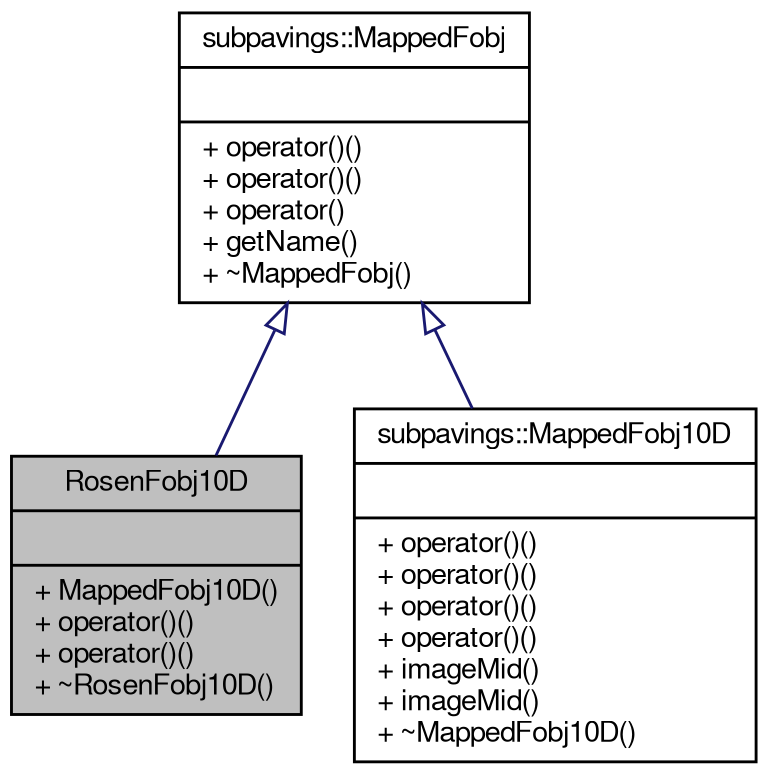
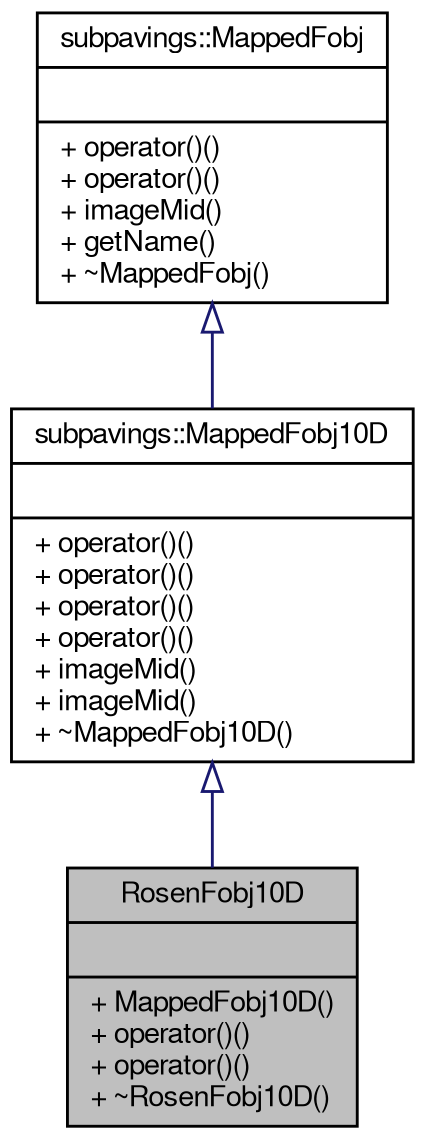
node "subpavings::MappedFobj": text "+ operator()" -> "+ imageMid()"
edge "RosenFobj10D" -> "subpavings::MappedFobj": now "RosenFobj10D" -> "subpavings::MappedFobj10D"
